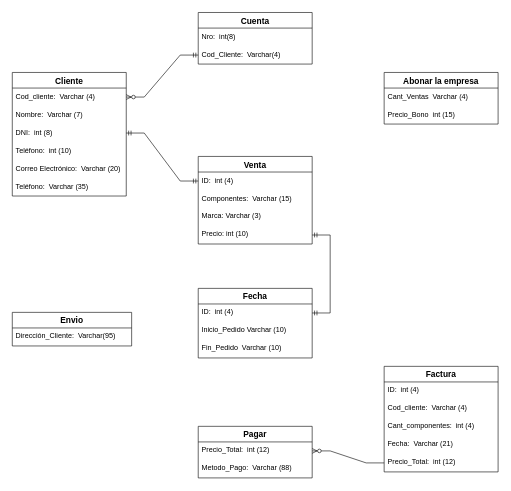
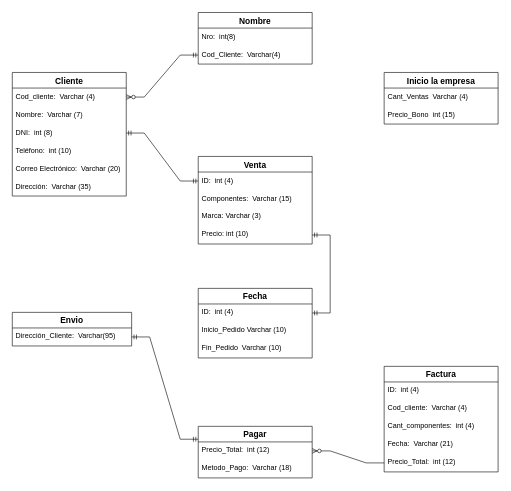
node "Cuenta": label "Cuenta" -> "Nombre"
node "Abonar la empresa": label "Abonar la empresa" -> "Inicio la empresa"
node "Teléfono: Varchar (35)": label "Teléfono: Varchar (35)" -> "Dirección: Varchar (35)"
edge "Dirección_Cliente: Varchar(95)" -- "Pagar": added
node "Metodo_Pago: Varchar (88)": label "Metodo_Pago: Varchar (88)" -> "Metodo_Pago: Varchar (18)"
